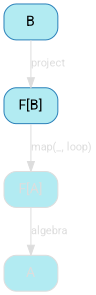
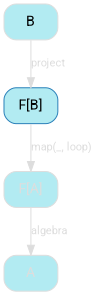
node "B": color #2980b9 -> #dddddd
